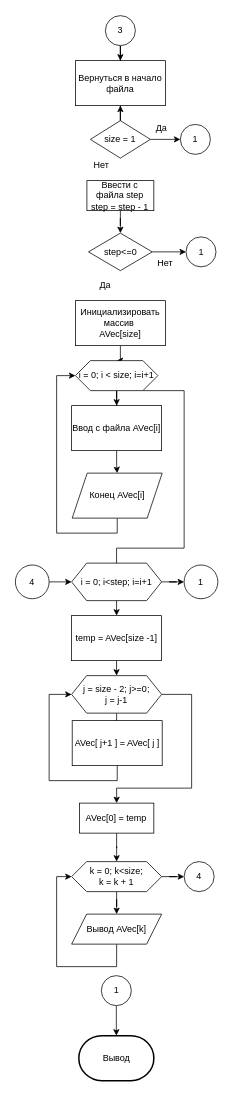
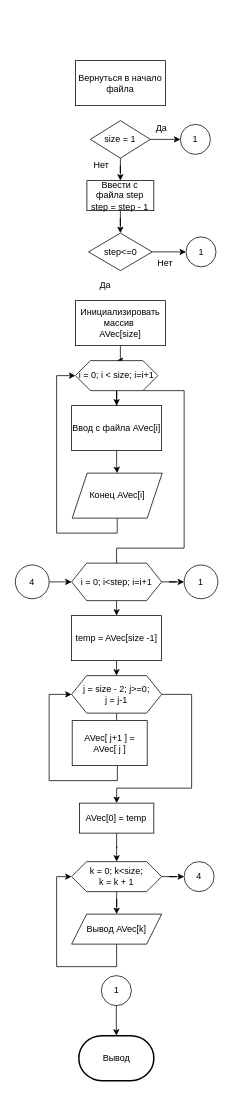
node "3": removed
edge "3" -> "Вернуться в начало файла": removed
edge "size = 1" -> "Вернуться в начало файла": now "size = 1" -> "Ввести с файла step step = step - 1"
node "AVec[ j+1 ] = AVec[ j ]": size 90x45 -> 75x45
